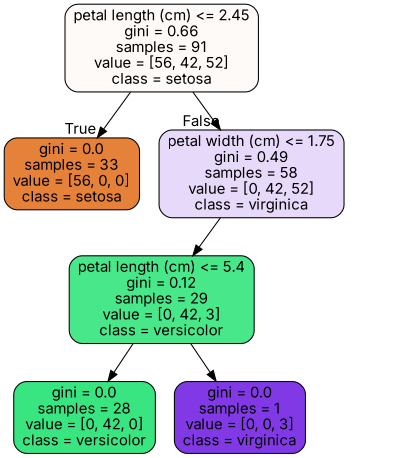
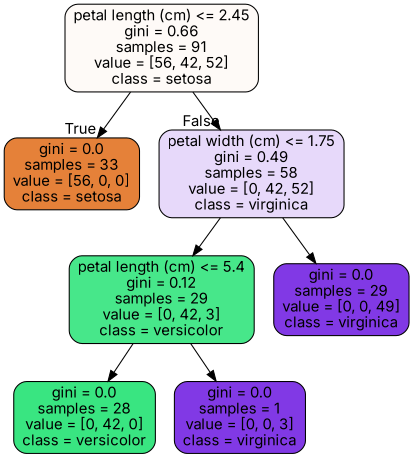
node "gini = 0.0 samples = 29 value = [0, 0, 49] class = virginica": added
